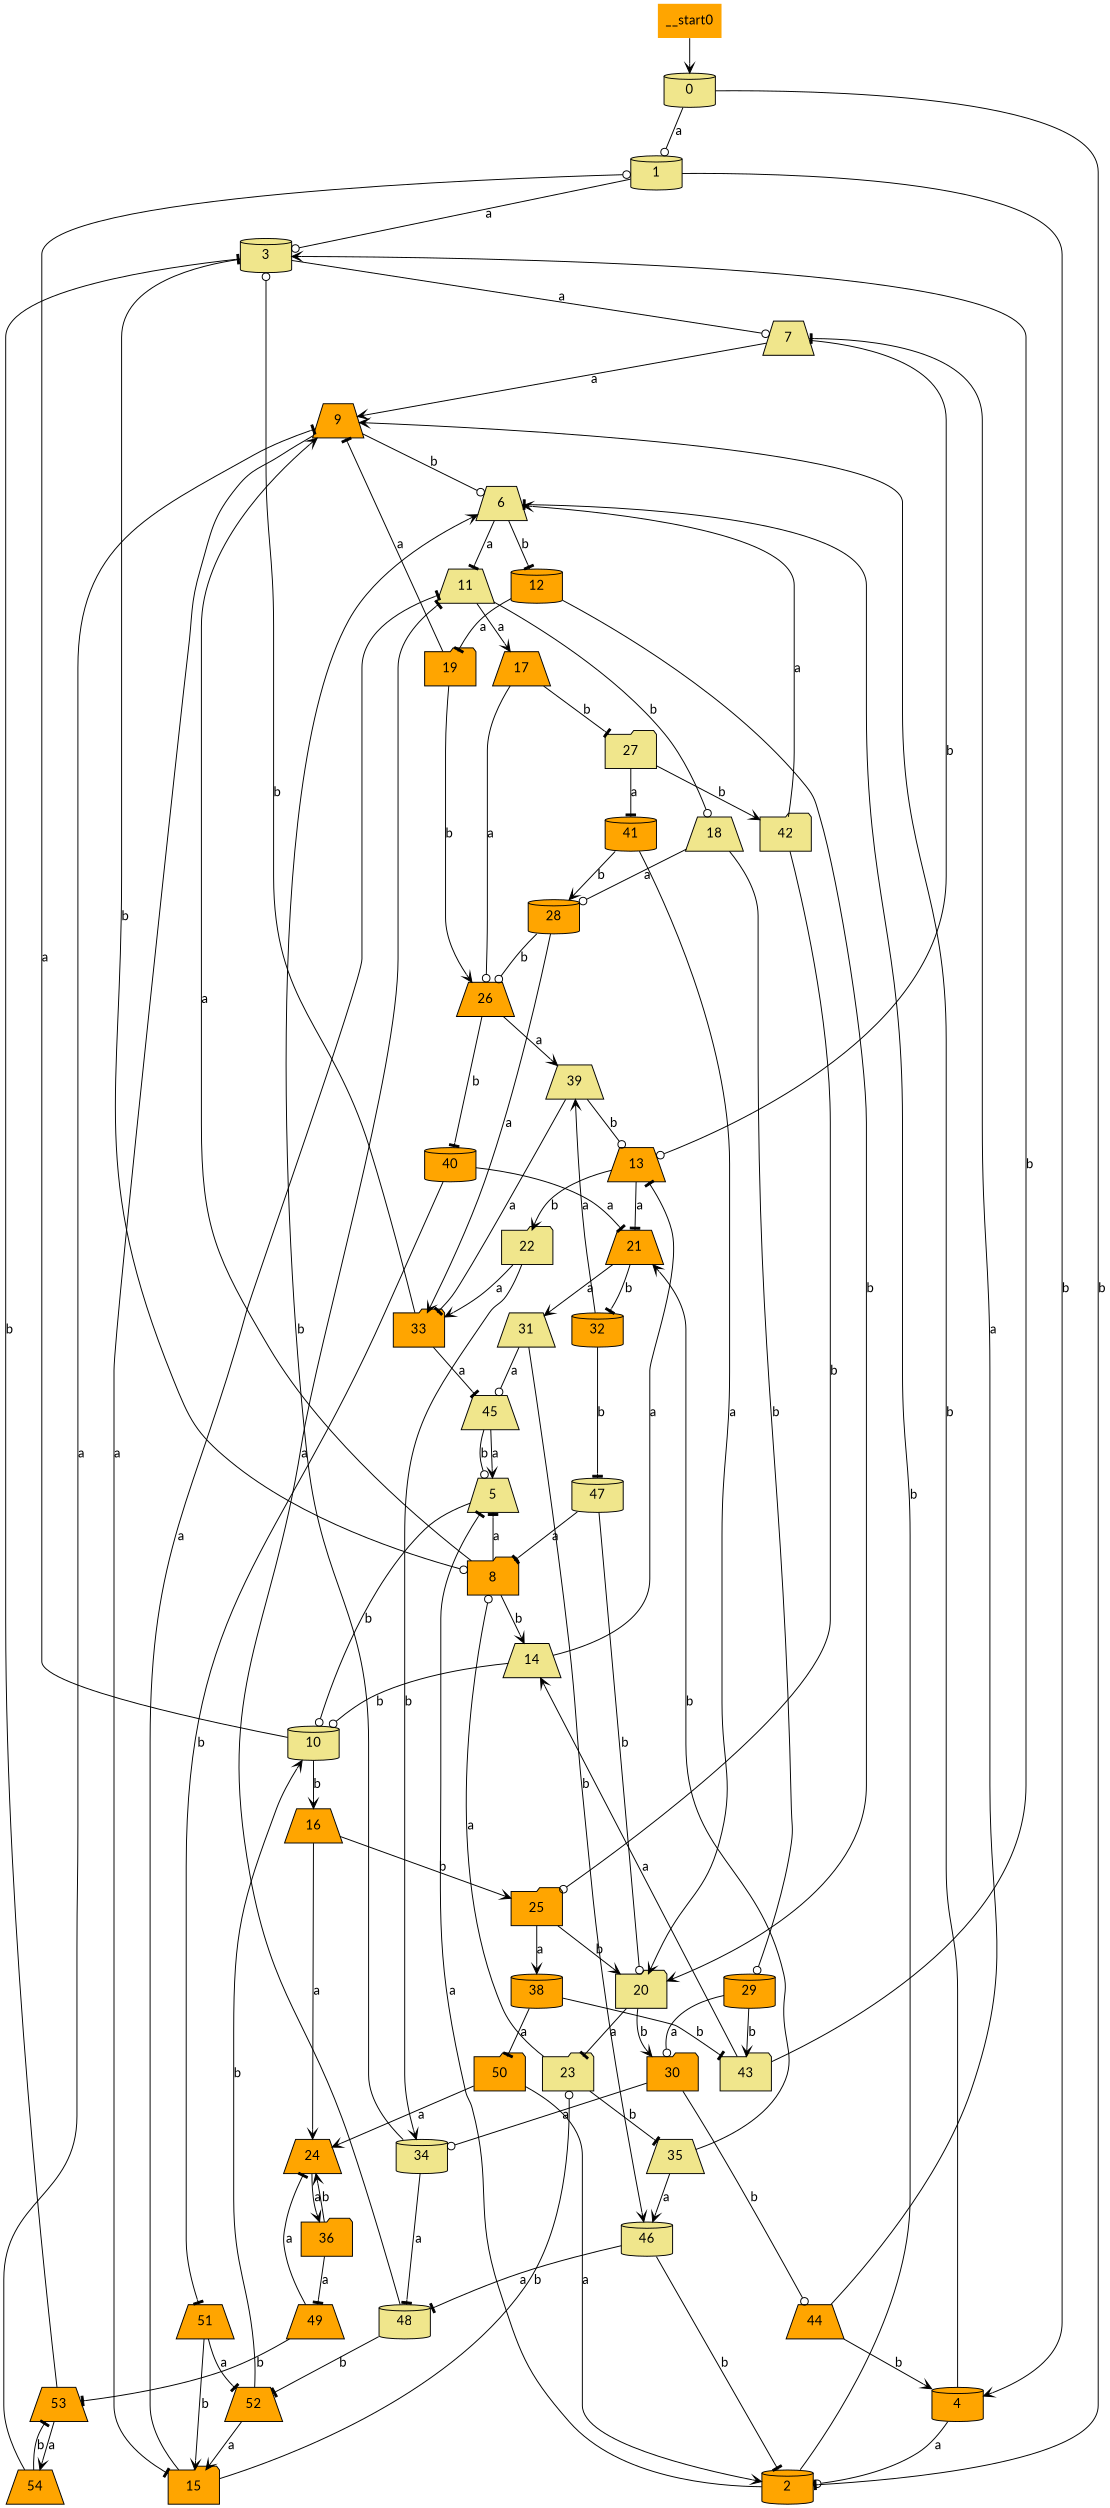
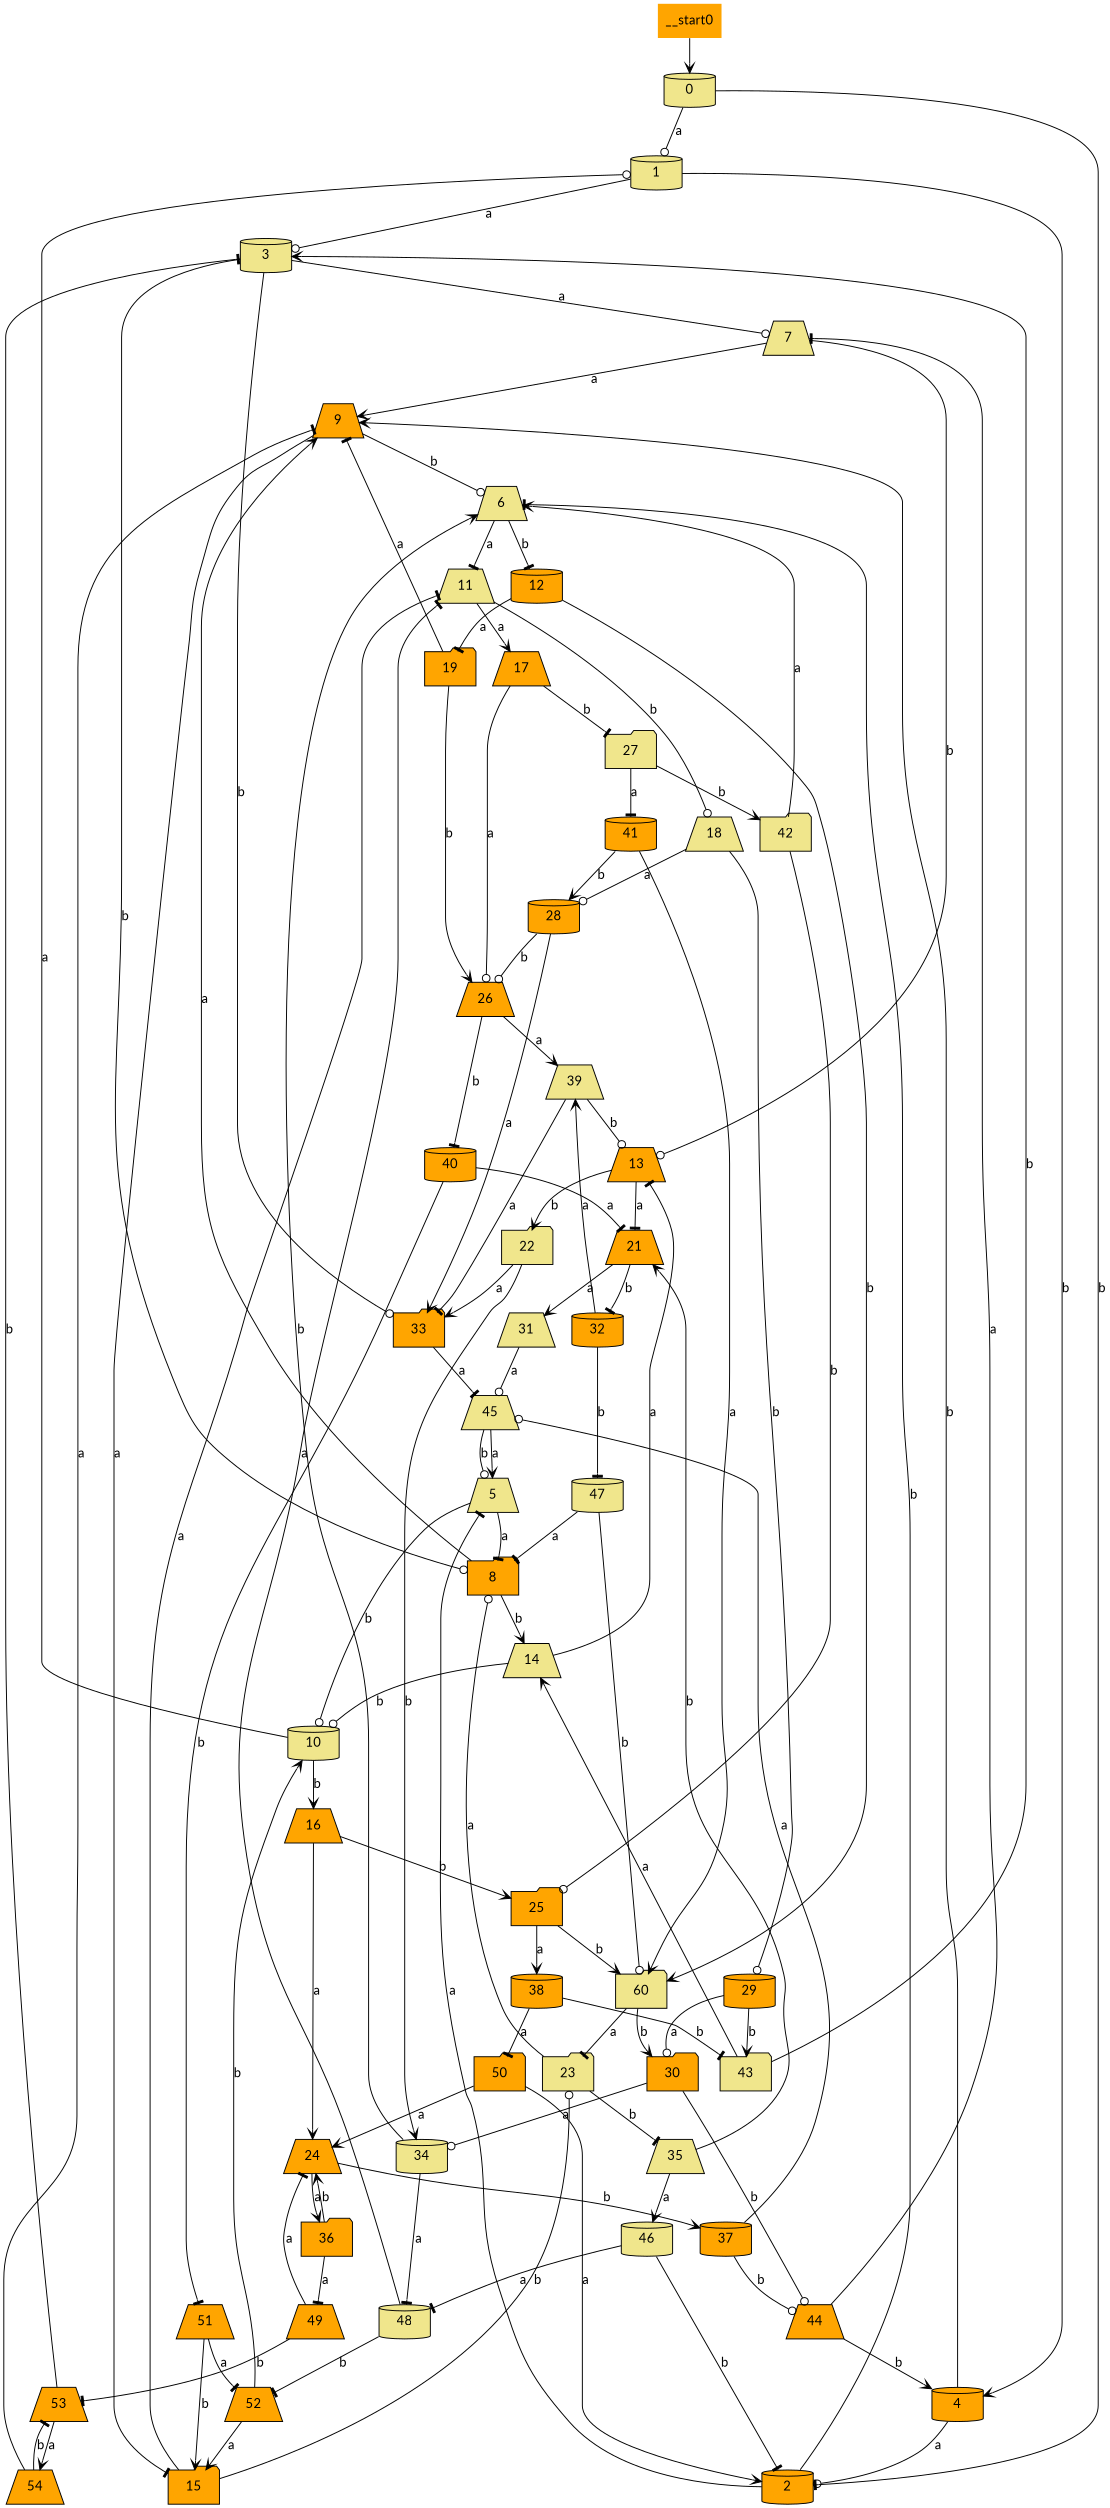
edge "33" -> "3": reversed
edge "8" -> "5": reversed
edge "31" -> "46": removed, label "b"
node "20": label "20" -> "60"
node "37": added
